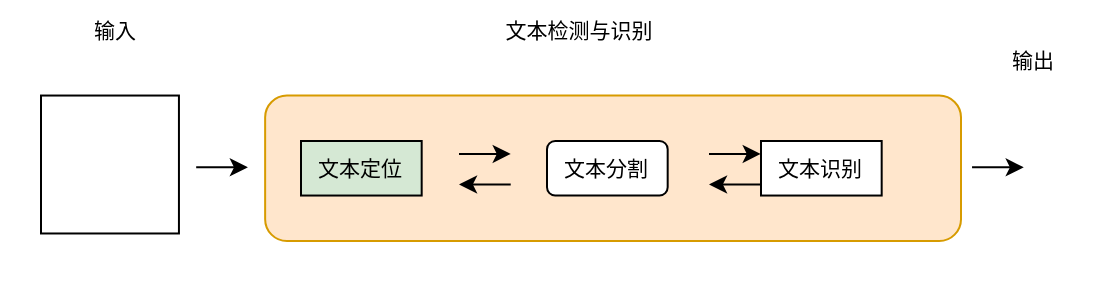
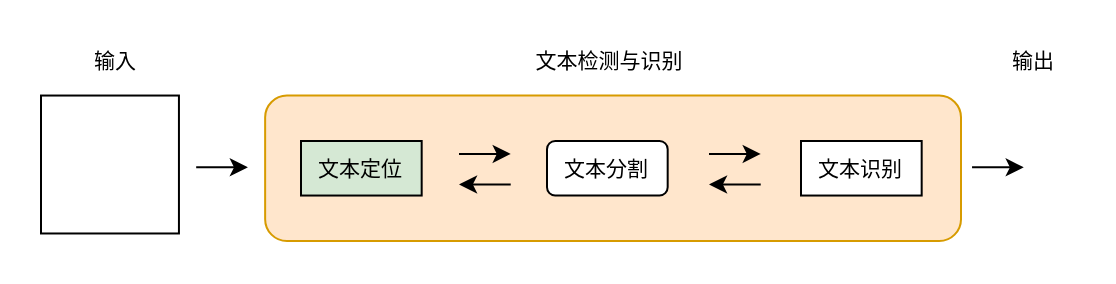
node "输入": moved (115, 31) -> (115, 61)
node "文本检测与识别": moved (579, 31) -> (609, 61)
node "文本识别": moved (821, 168) -> (861, 168)
